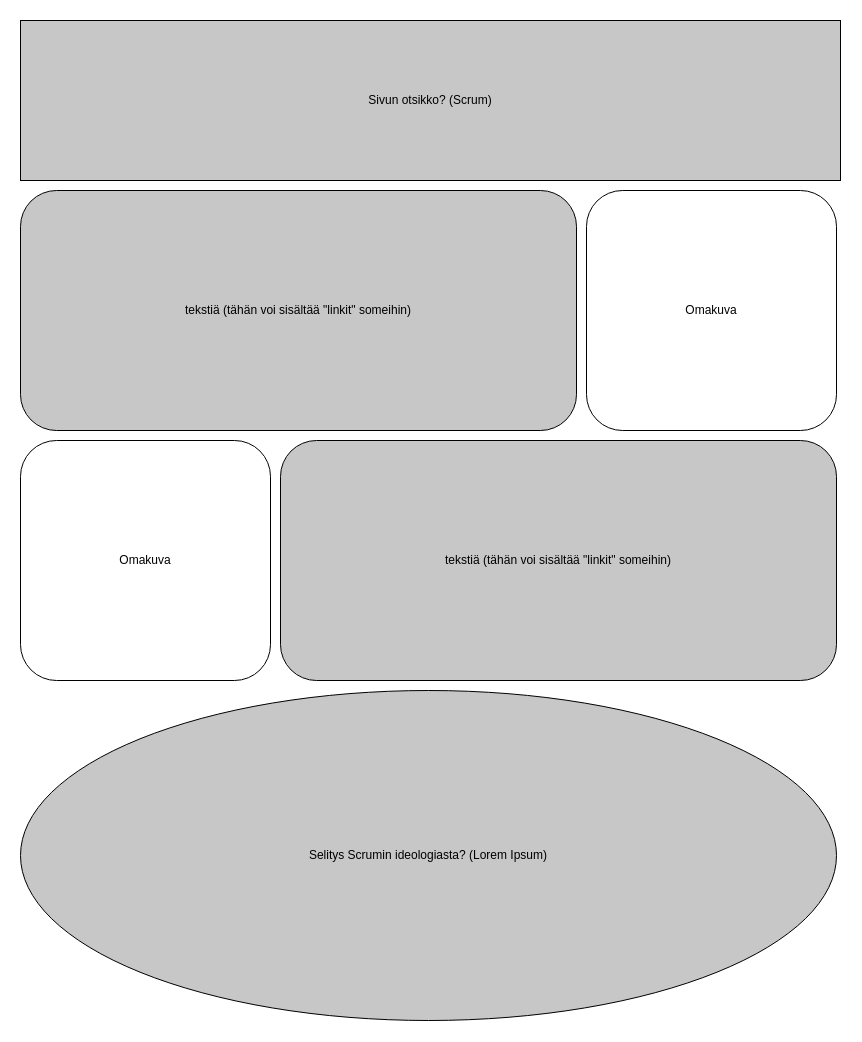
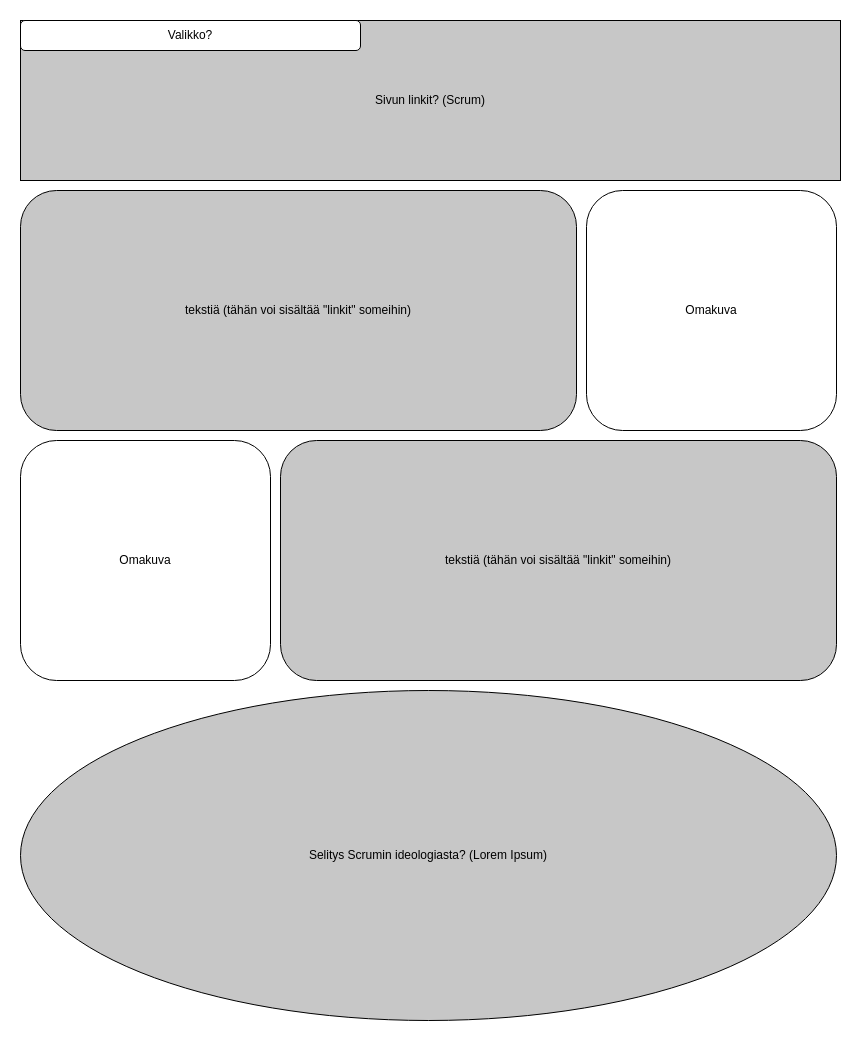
node "Valikko?": added
node "Sivun otsikko? (Scrum)": label "Sivun otsikko? (Scrum)" -> "Sivun linkit? (Scrum)"
